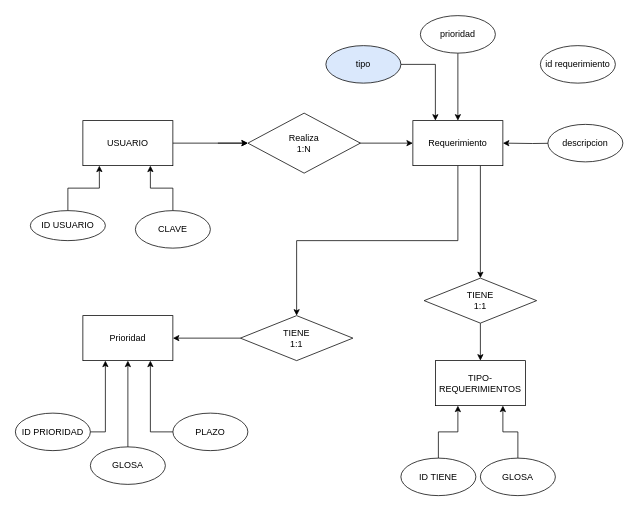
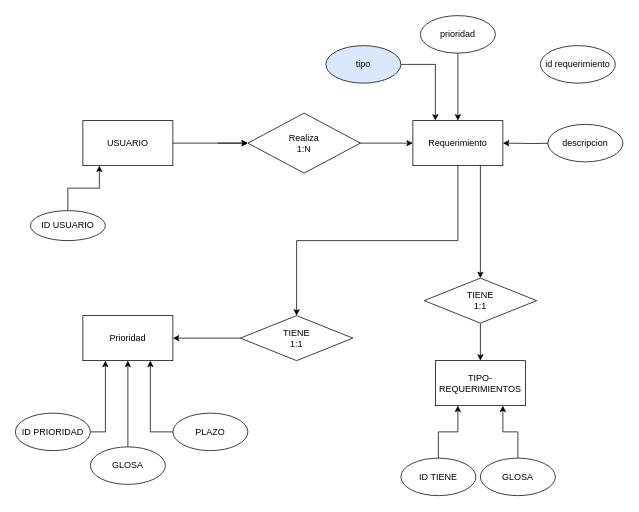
edge "CLAVE" -> "USUARIO": removed
node "CLAVE": removed
